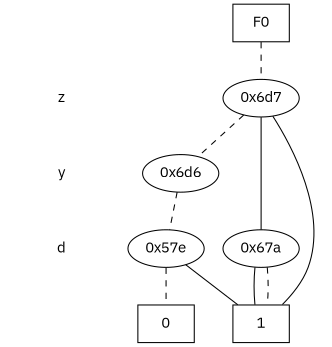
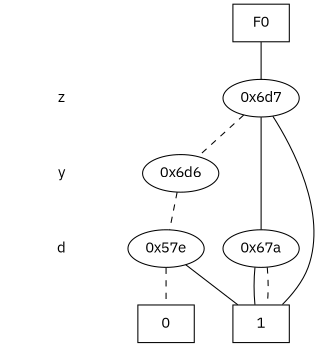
edge "F0" -- "0x6d7": style dashed -> solid
